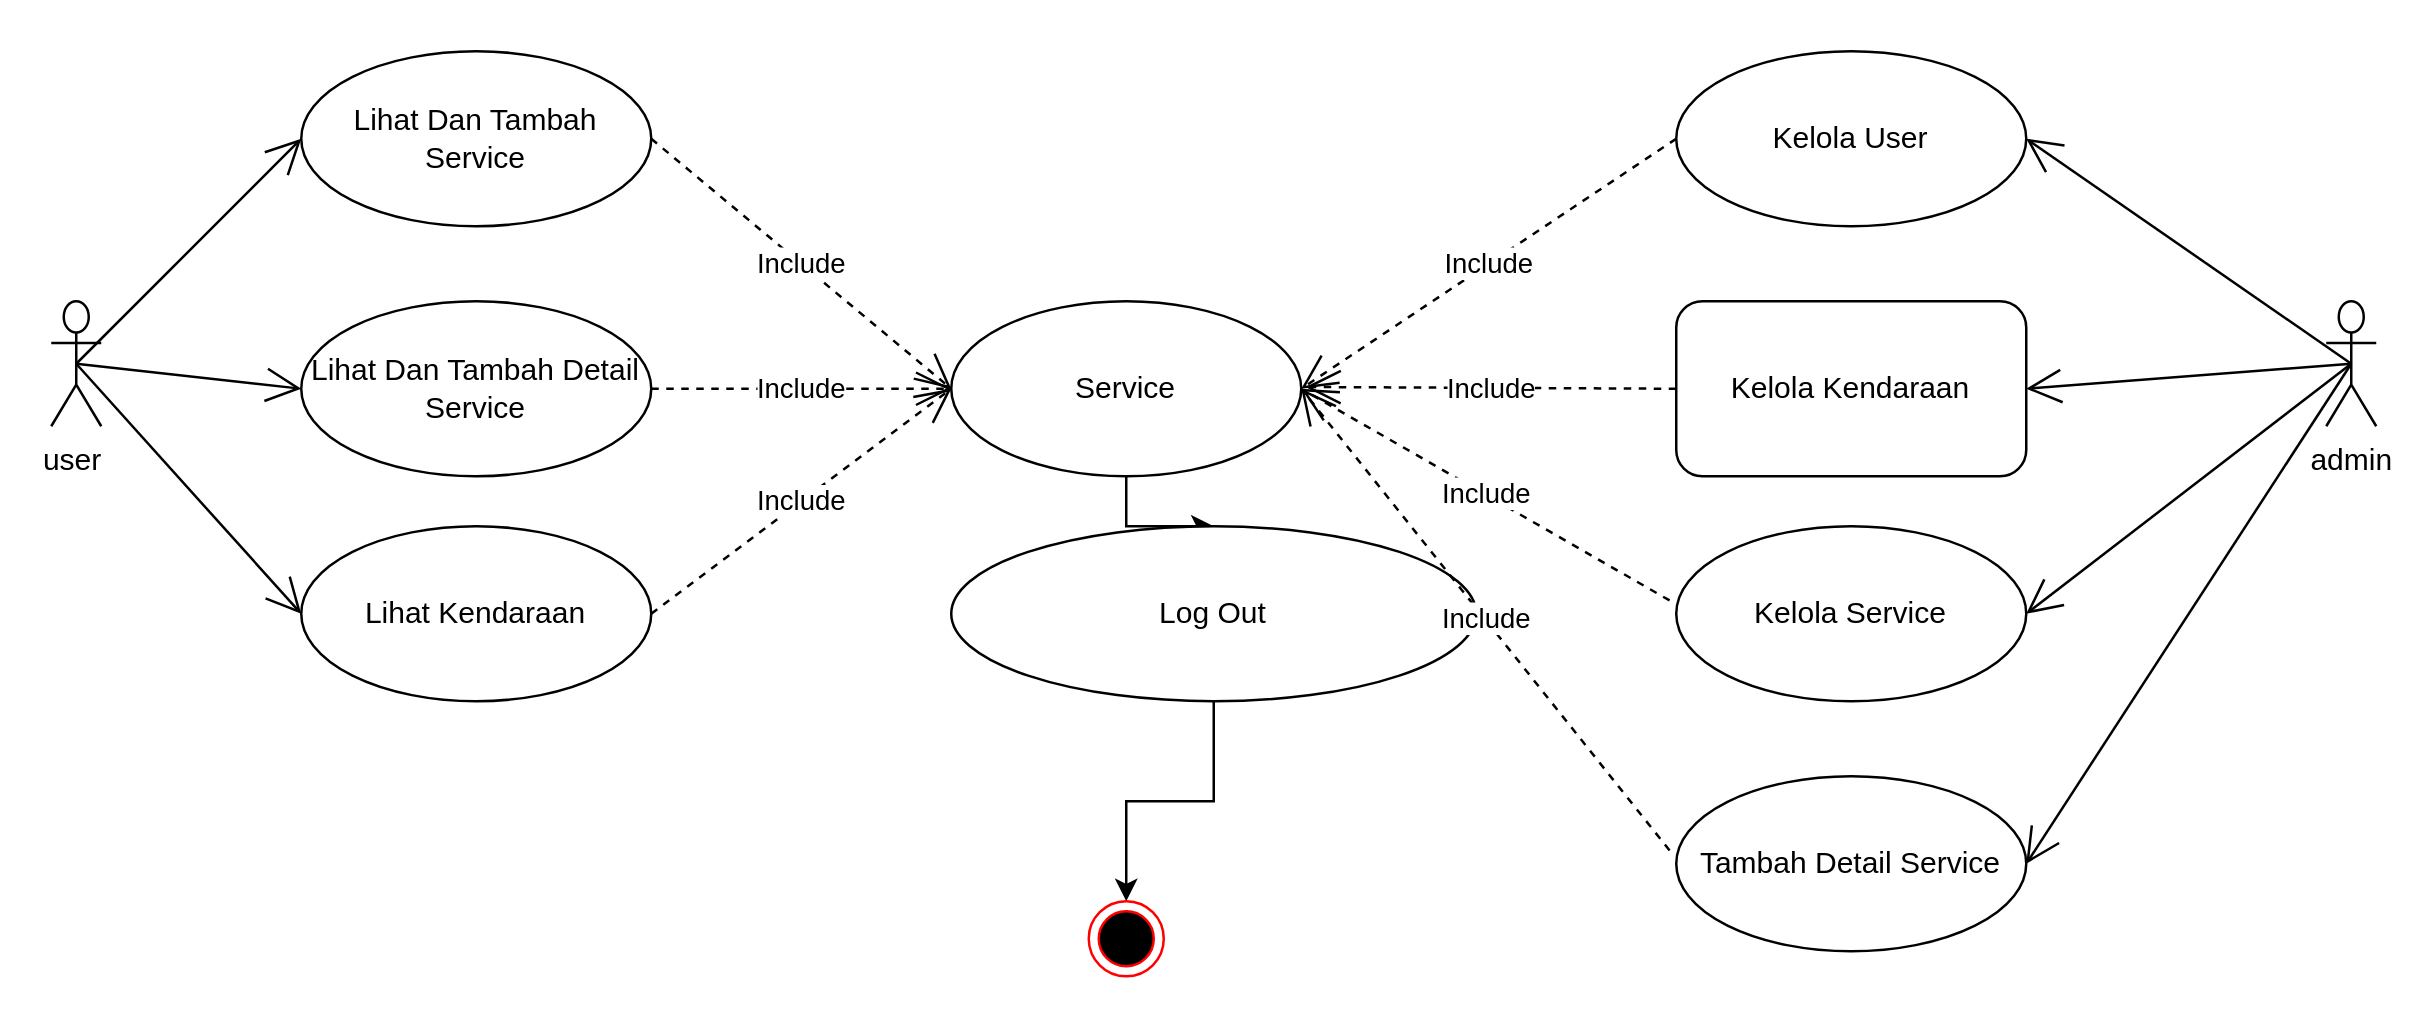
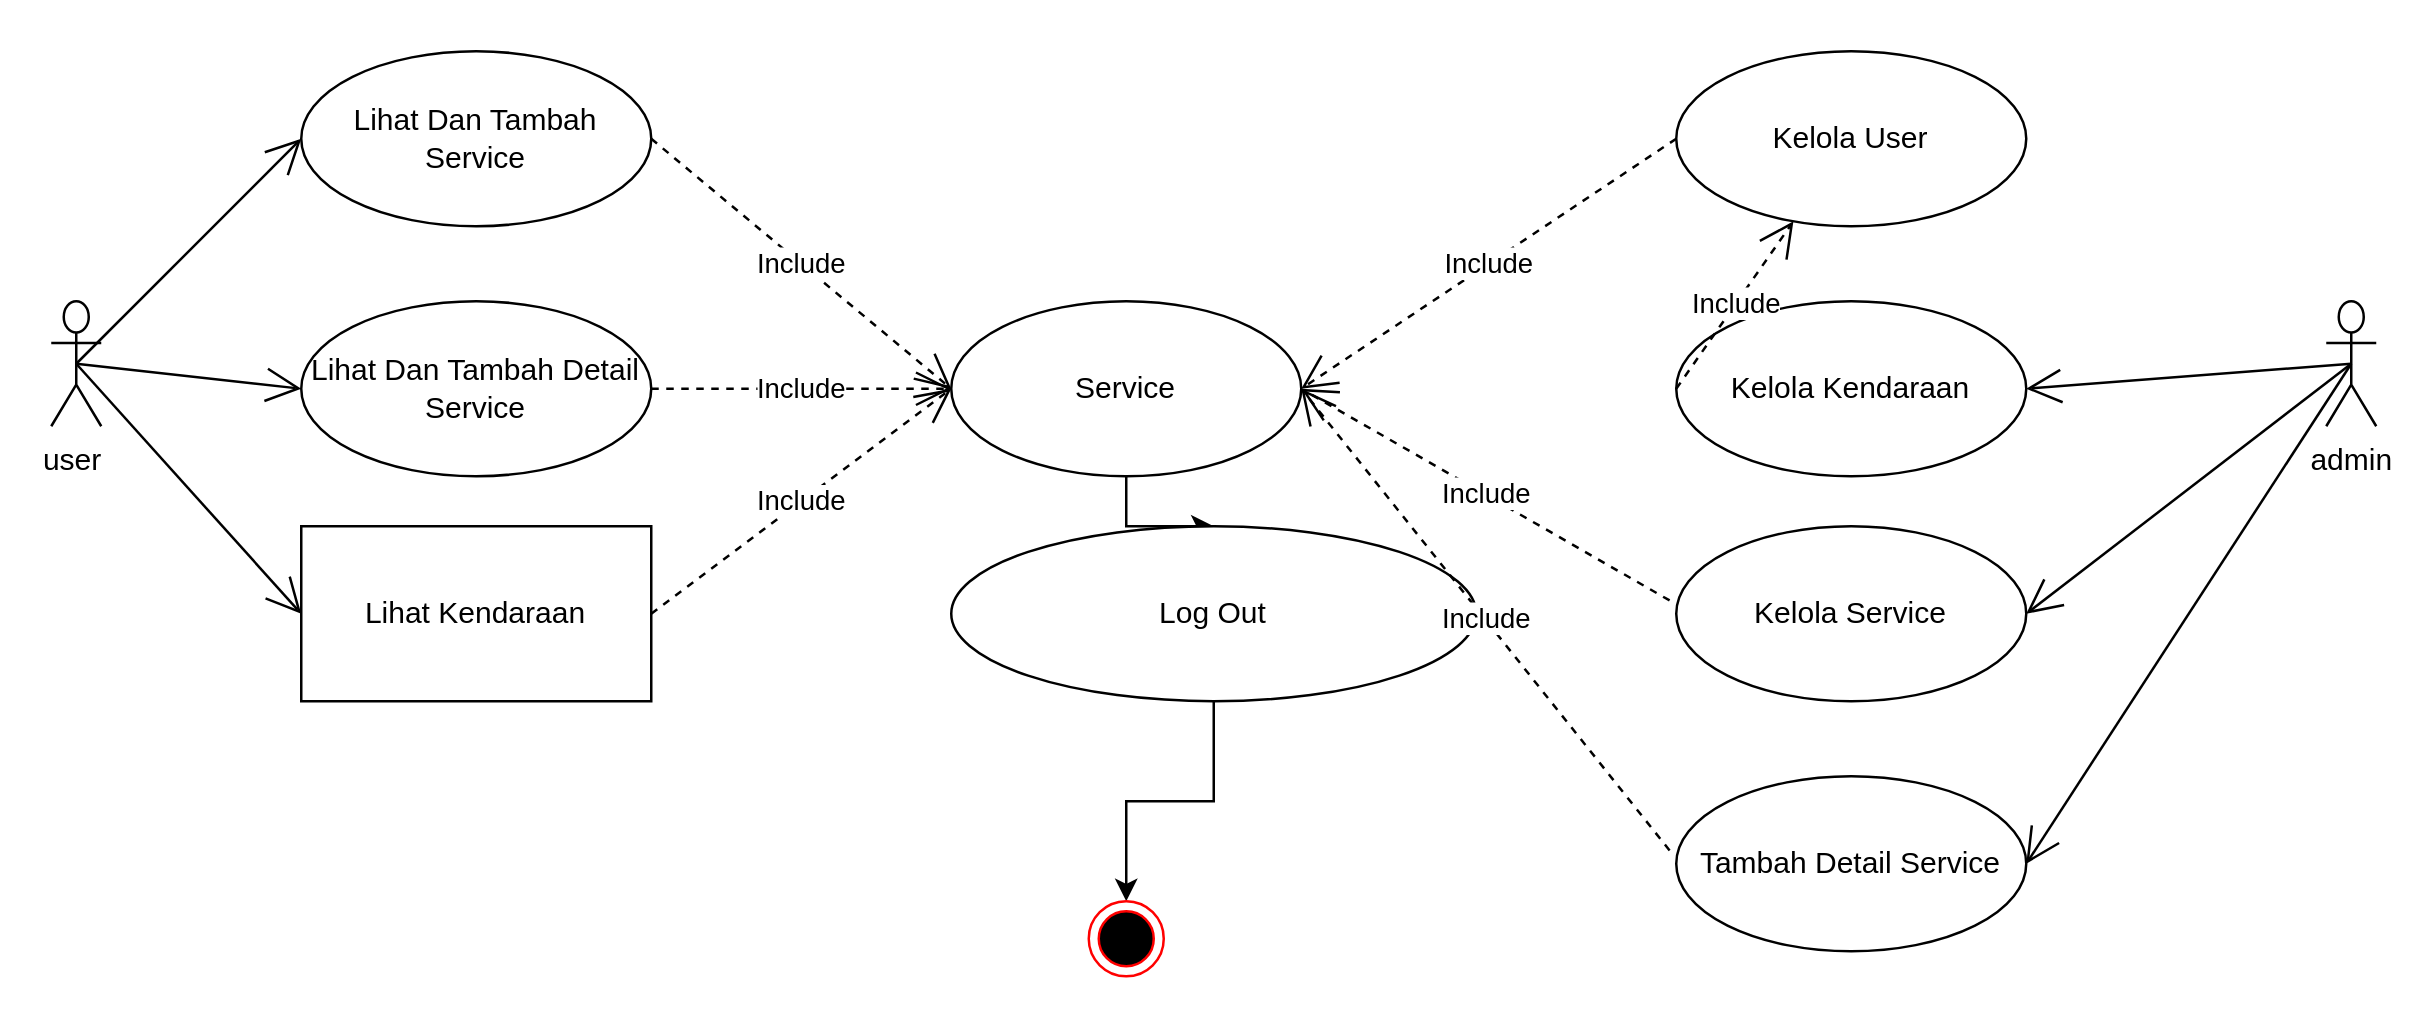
edge "admin" -> "Kelola User": removed
edge "Kelola Kendaraan" -> "Service": now "Kelola Kendaraan" -> "Kelola User"
node "Kelola Kendaraan": shape rounded rectangle -> ellipse
node "Lihat Kendaraan": shape ellipse -> rectangle
